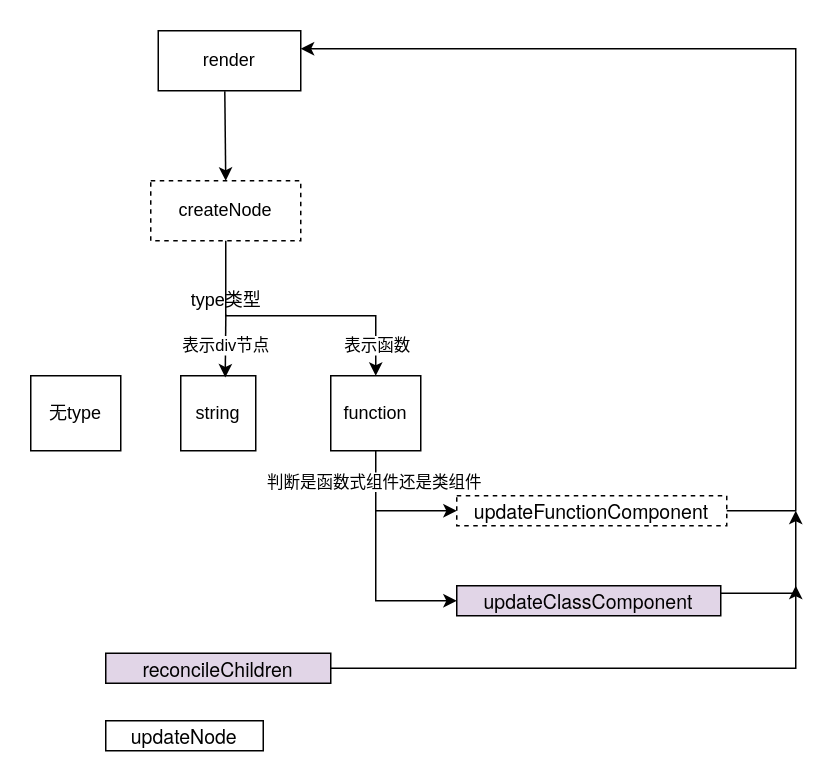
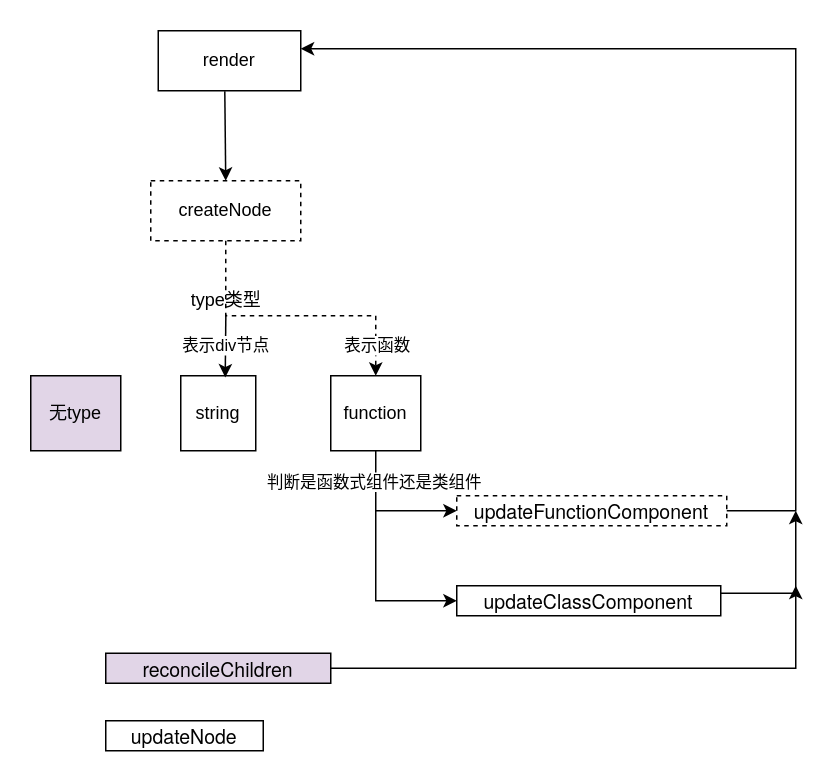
edge "createNode" -> "function": style solid -> dashed
node "无type": fillcolor #ffffff -> #e1d5e7
node "updateClassComponent": fillcolor #e1d5e7 -> #ffffff
